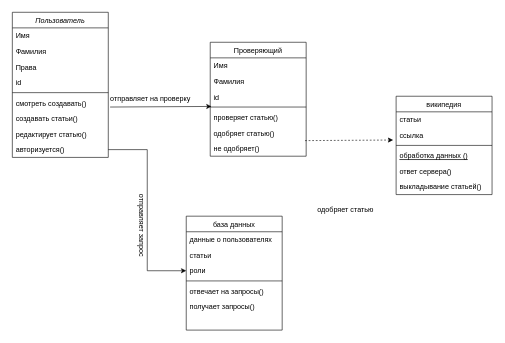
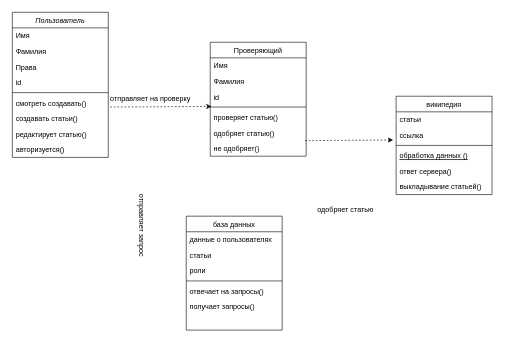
edge "смотреть создавать()" -> "проверяет статью()": style solid -> dashed
edge "авторизуется()" -> "роли": removed
